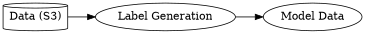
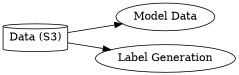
edge "Label Generation" -> "Model Data": now "Data (S3)" -> "Model Data"
